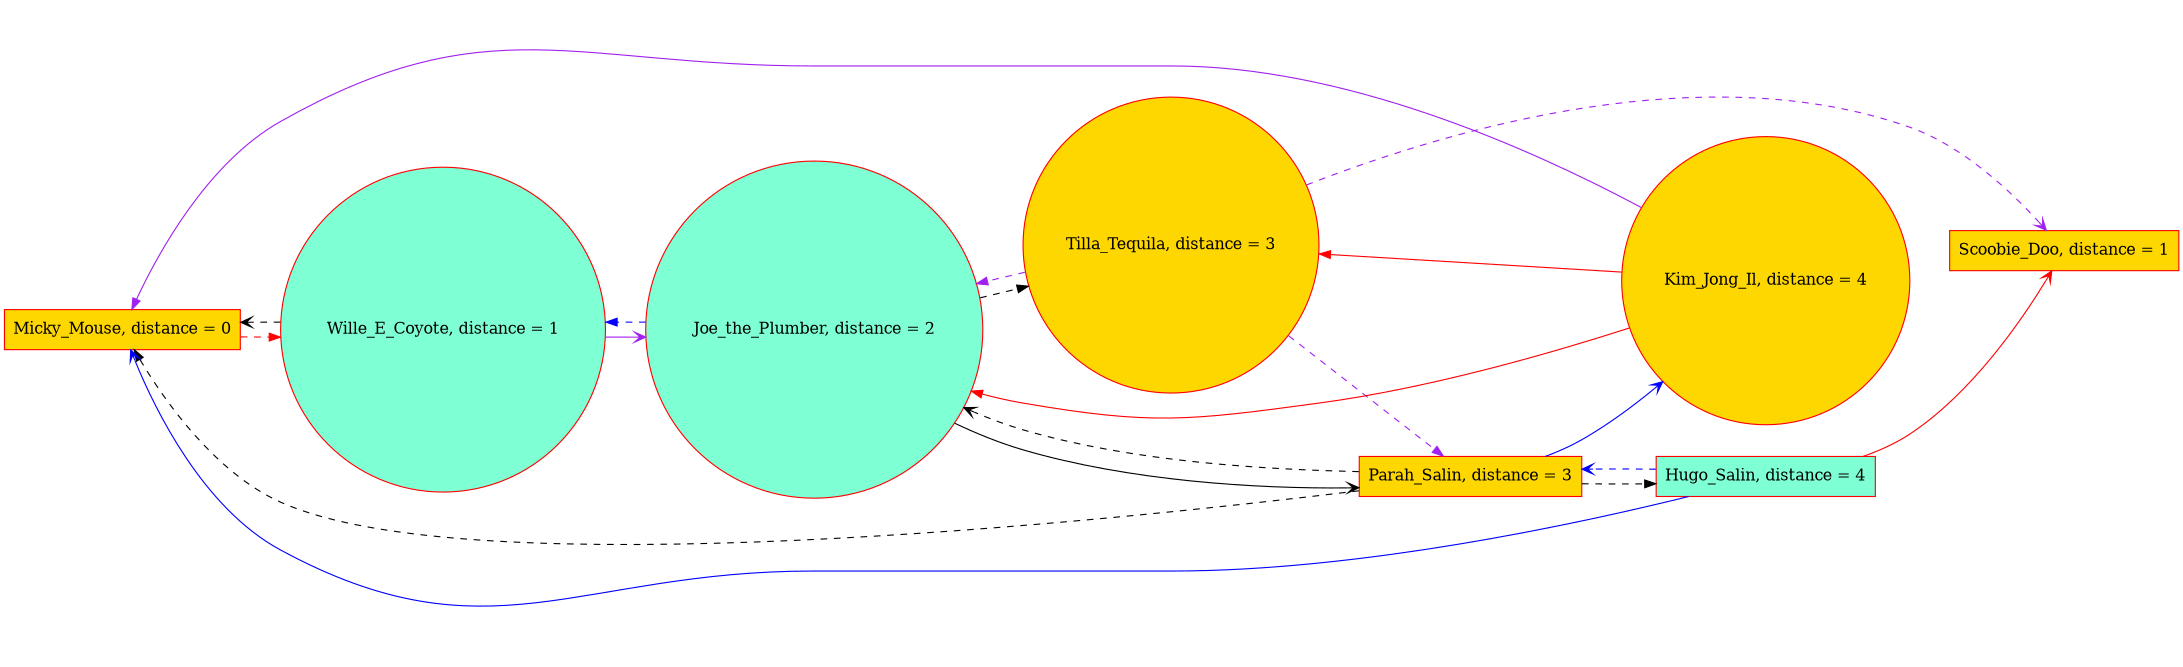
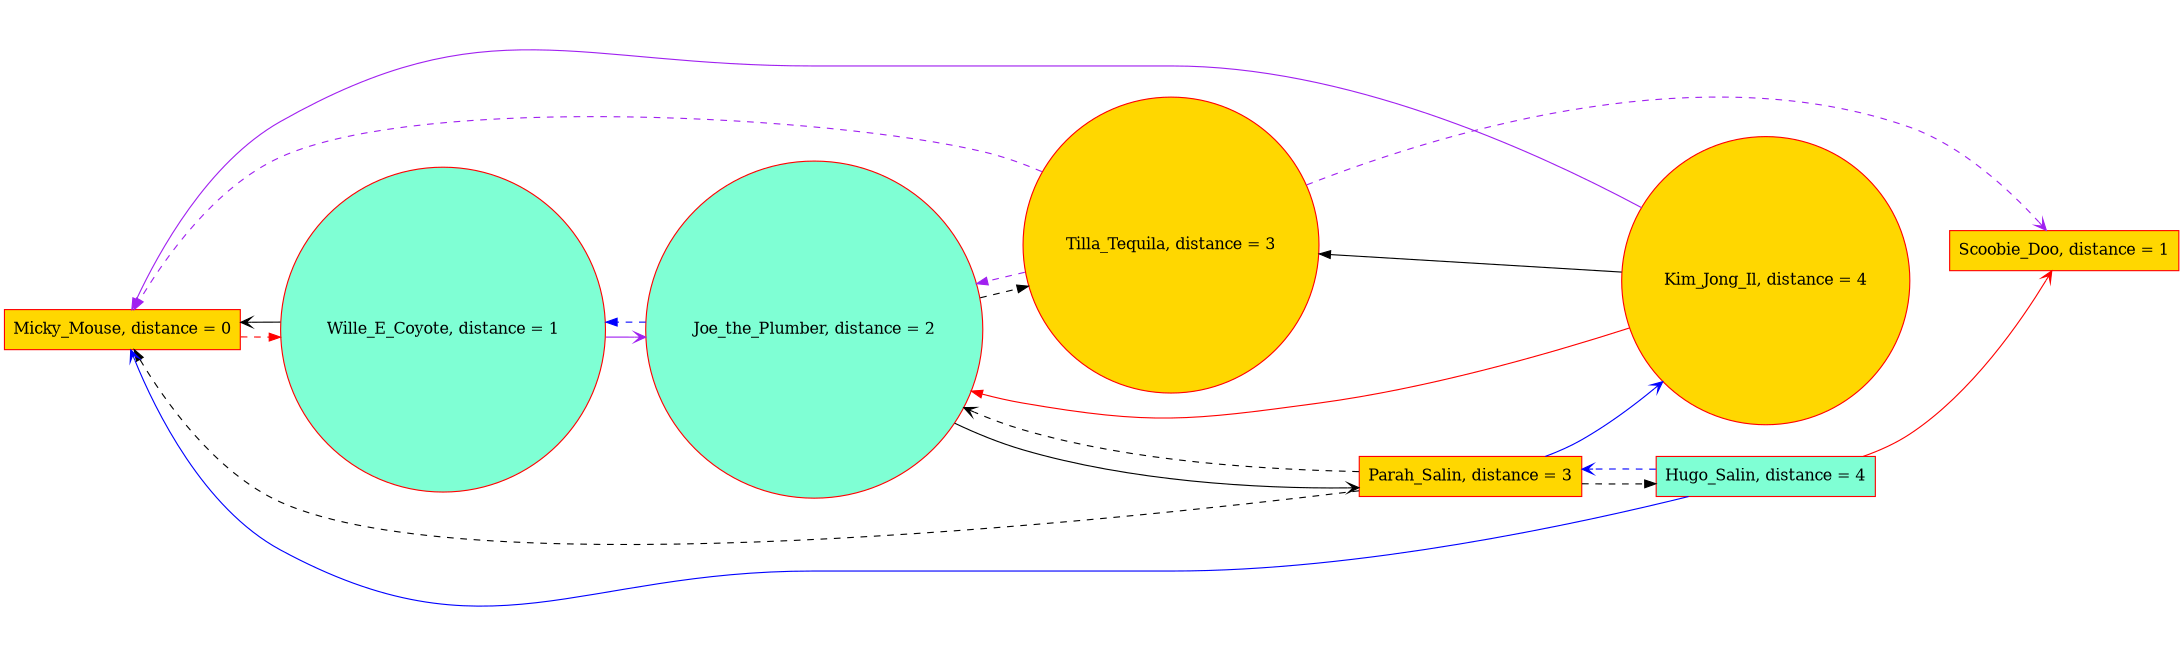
edge "Kim_Jong_Il, distance = 4" -> "Tilla_Tequila, distance = 3": color red -> black
edge "Wille_E_Coyote, distance = 1" -> "Micky_Mouse, distance = 0": style dashed -> solid
edge "Tilla_Tequila, distance = 3" -> "Parah_Salin, distance = 3": now "Tilla_Tequila, distance = 3" -> "Micky_Mouse, distance = 0"
